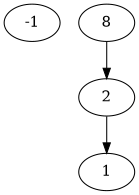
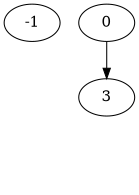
node "8": label "8" -> "0"
node "2": label "2" -> "3"
node "1": removed
